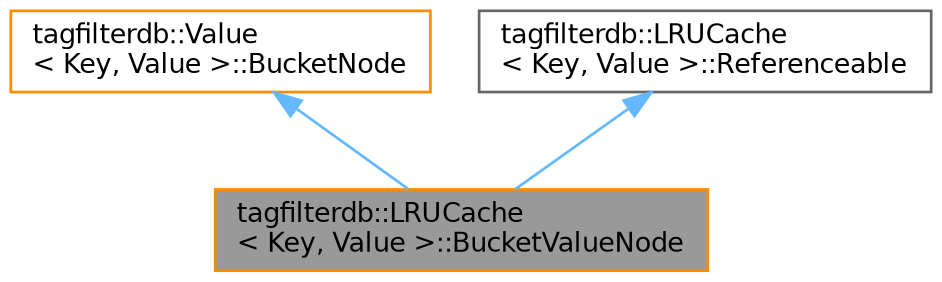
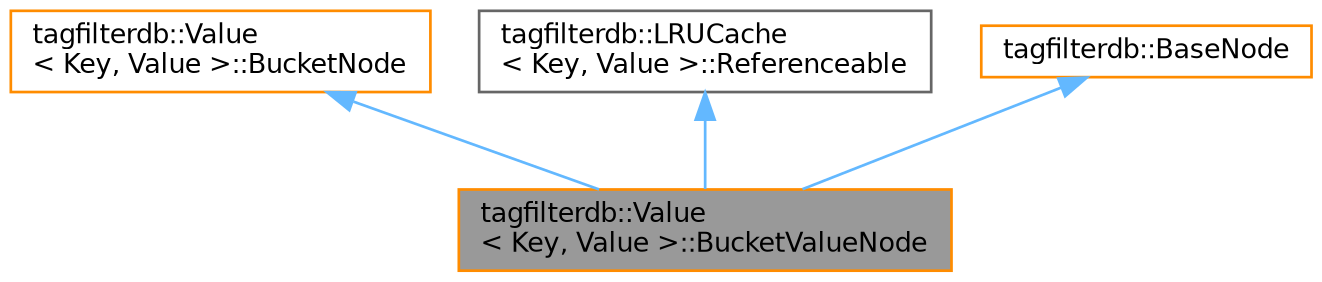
node "tagfilterdb::BaseNode": added
node "tagfilterdb::LRUCache < Key, Value >::BucketValueNode": label "tagfilterdb::LRUCache < Key, Value >::BucketValueNode" -> "tagfilterdb::Value < Key, Value >::BucketValueNode"
